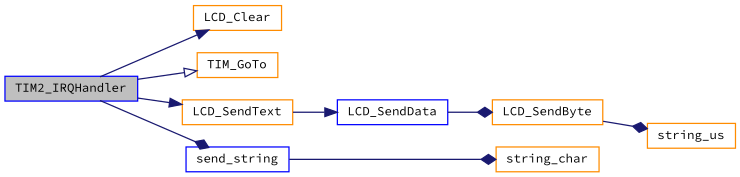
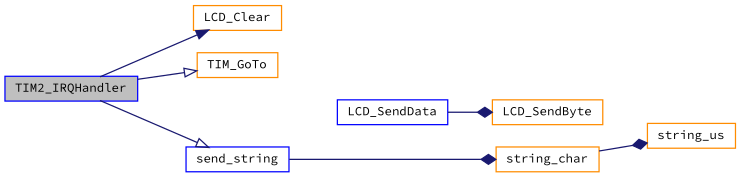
node "LCD_SendText": removed
edge "TIM2_IRQHandler" -> "send_string": arrowhead diamond -> onormal
edge "LCD_SendByte" -> "string_us": now "string_char" -> "string_us"
